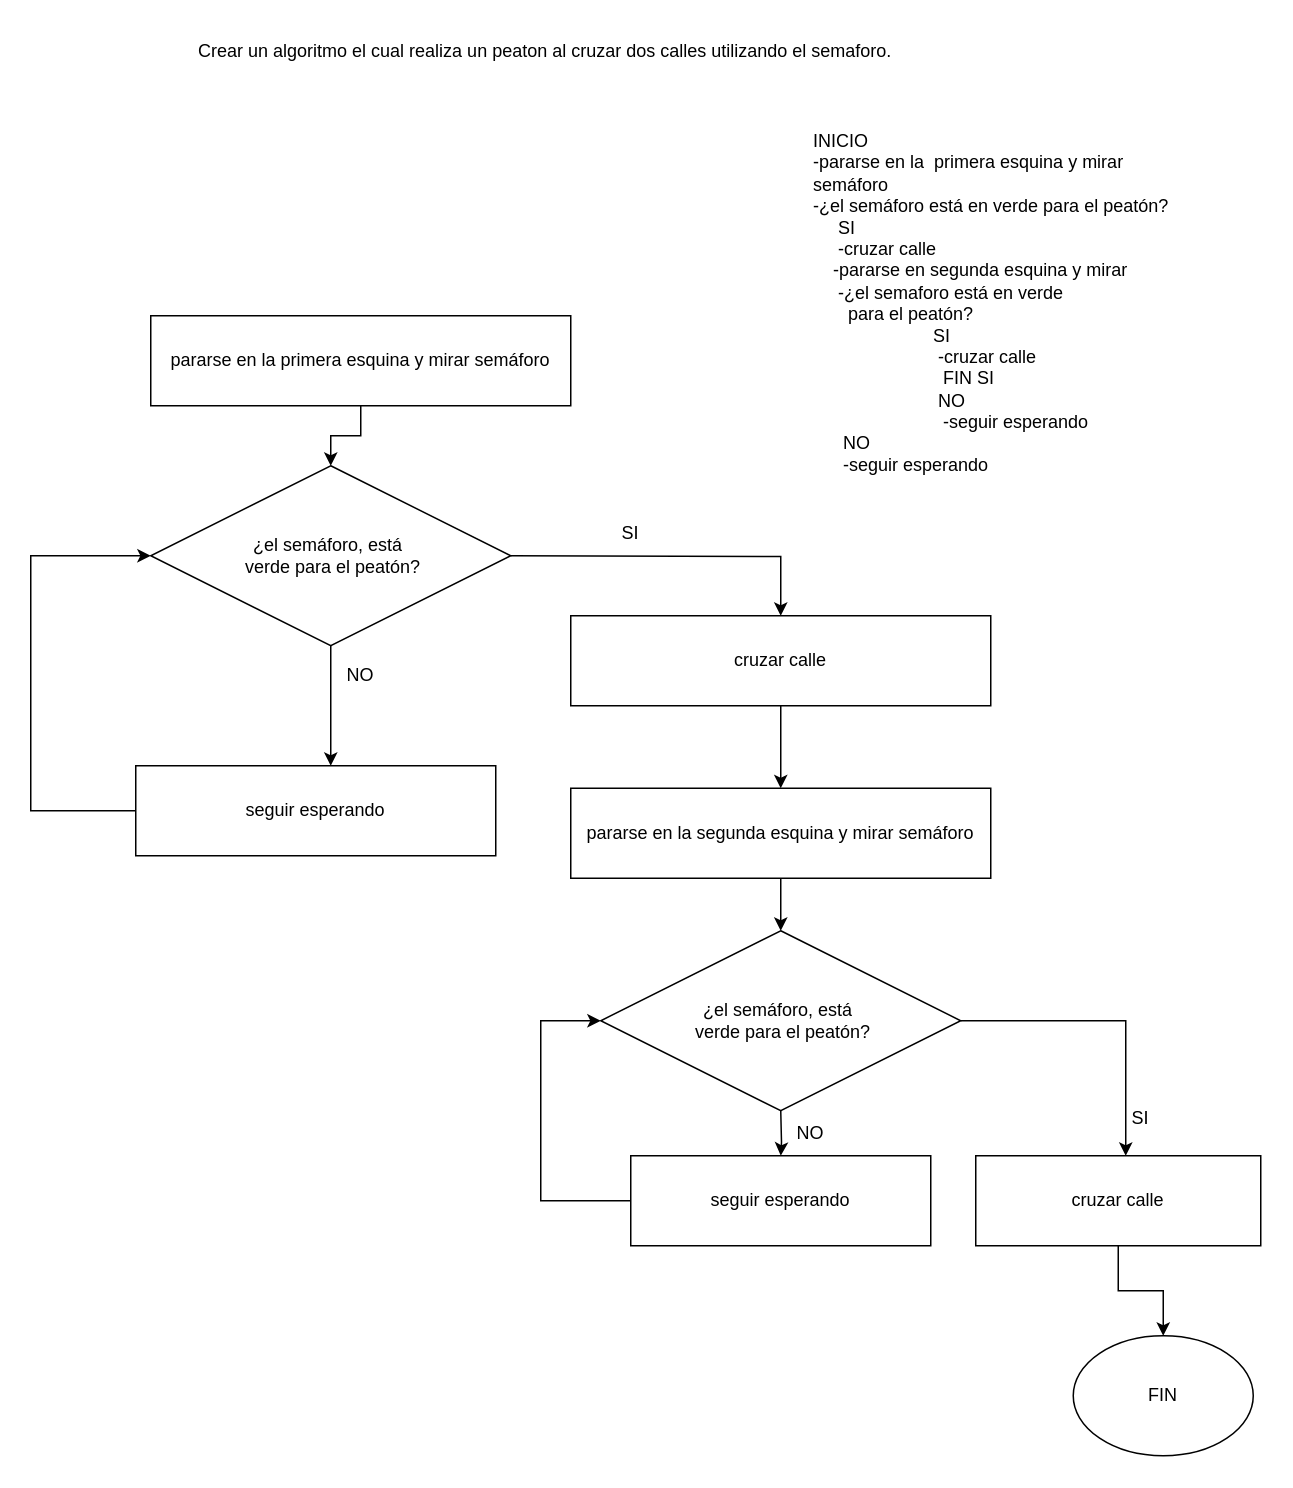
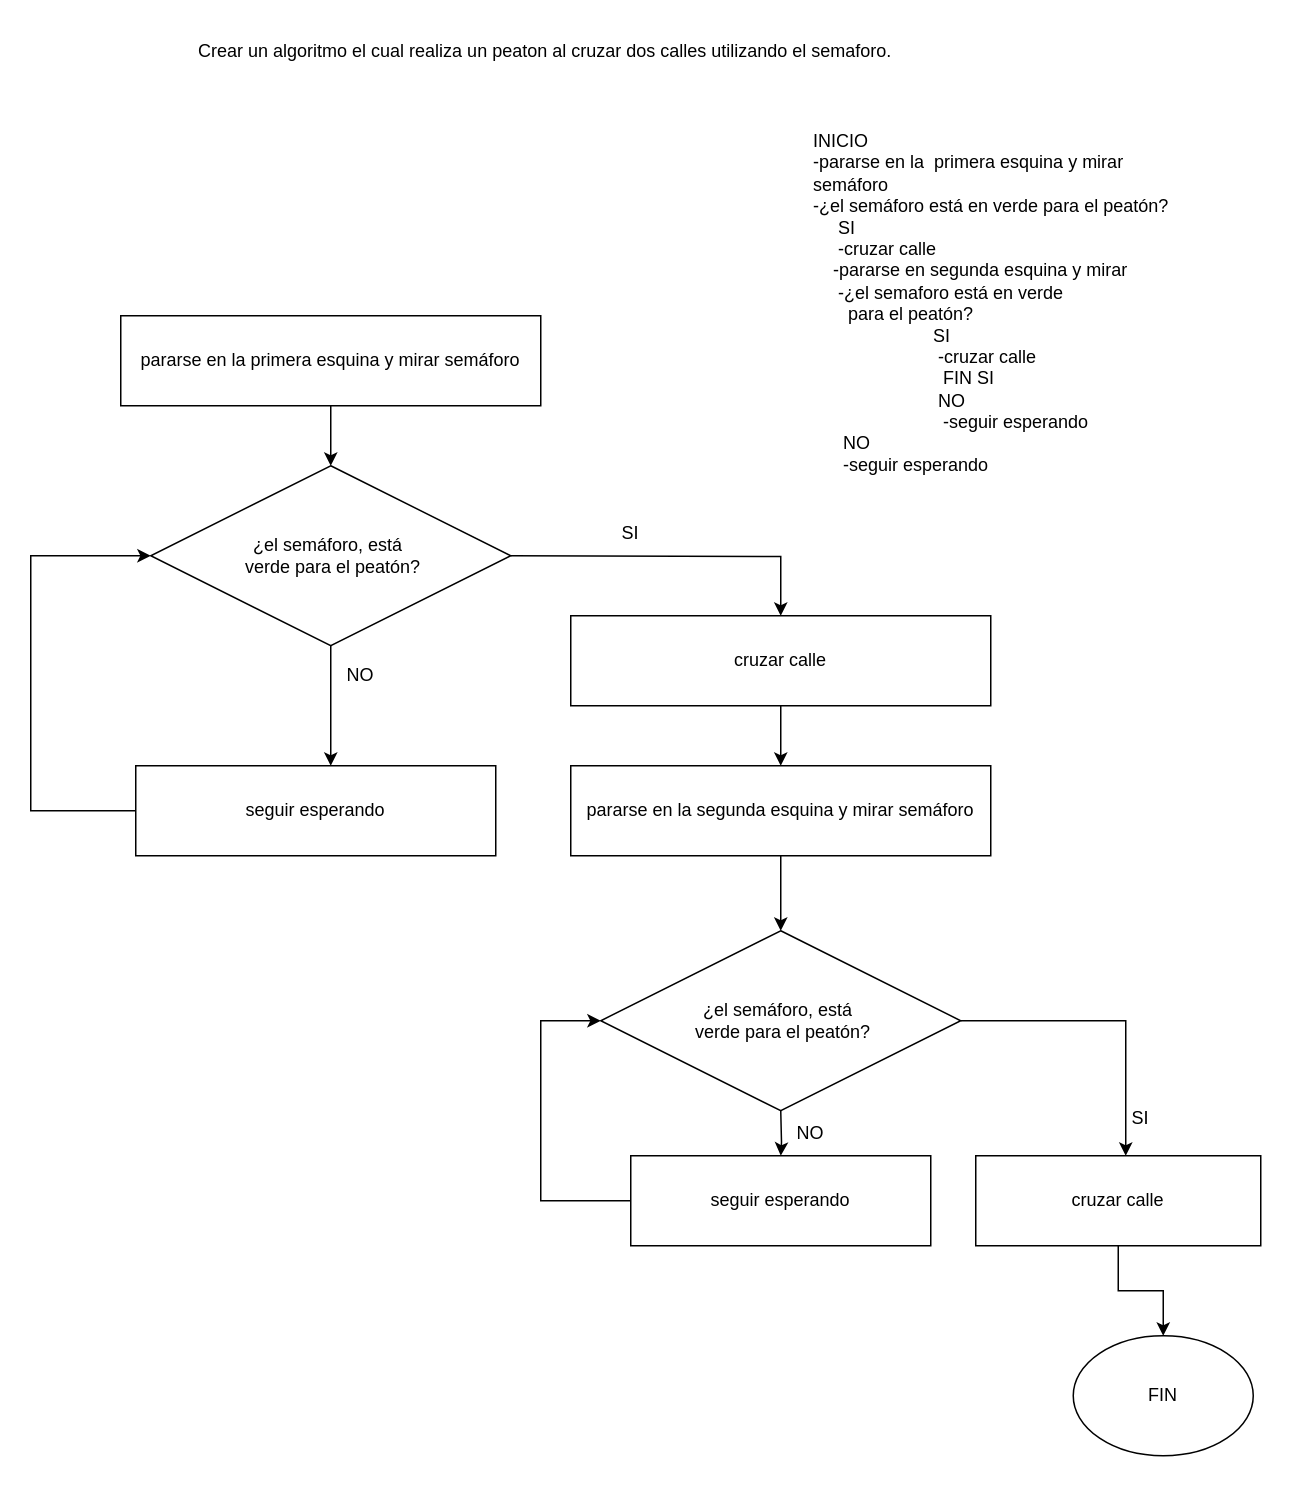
node "pararse en la primera esquina y mirar semáforo": moved (361, 361) -> (331, 361)
node "pararse en la segunda esquina y mirar semáforo": moved (781, 833) -> (781, 811)
